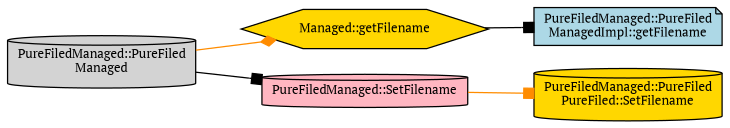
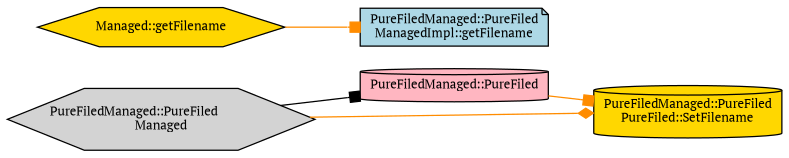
edge "Managed::getFilename" -> "PureFiledManaged::PureFiled ManagedImpl::getFilename": color black -> darkorange
edge "PureFiledManaged::PureFiled Managed" -> "Managed::getFilename": now "PureFiledManaged::PureFiled Managed" -> "PureFiledManaged::PureFiled PureFiled::SetFilename"
node "PureFiledManaged::PureFiled Managed": shape cylinder -> hexagon
node "PureFiledManaged::SetFilename": label "PureFiledManaged::SetFilename" -> "PureFiledManaged::PureFiled"
